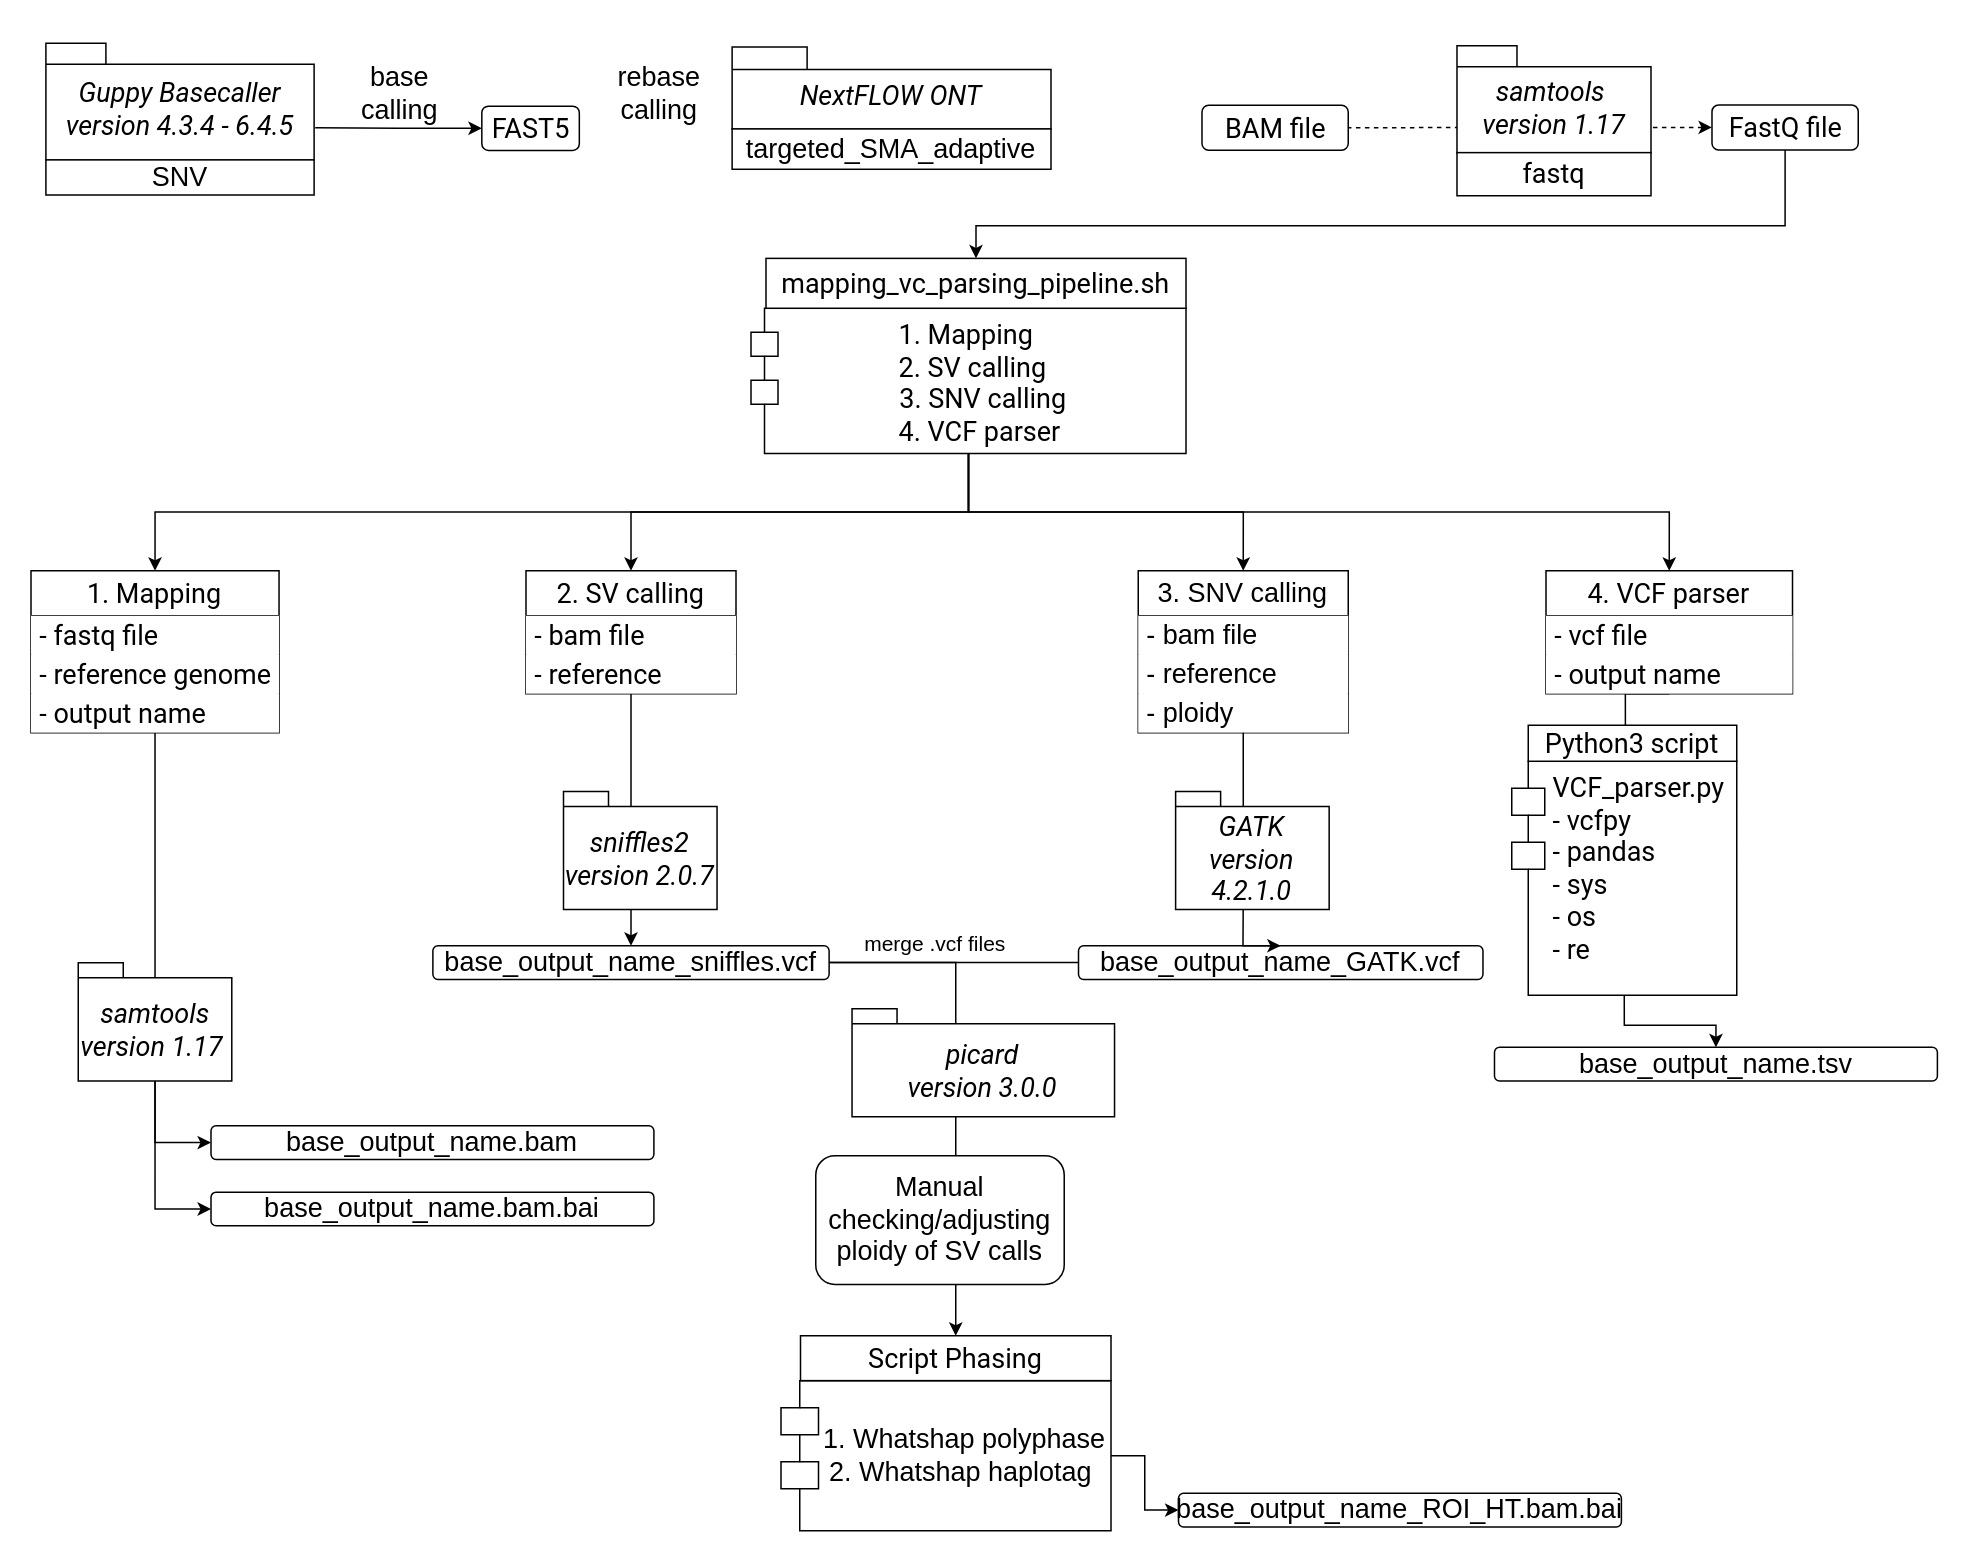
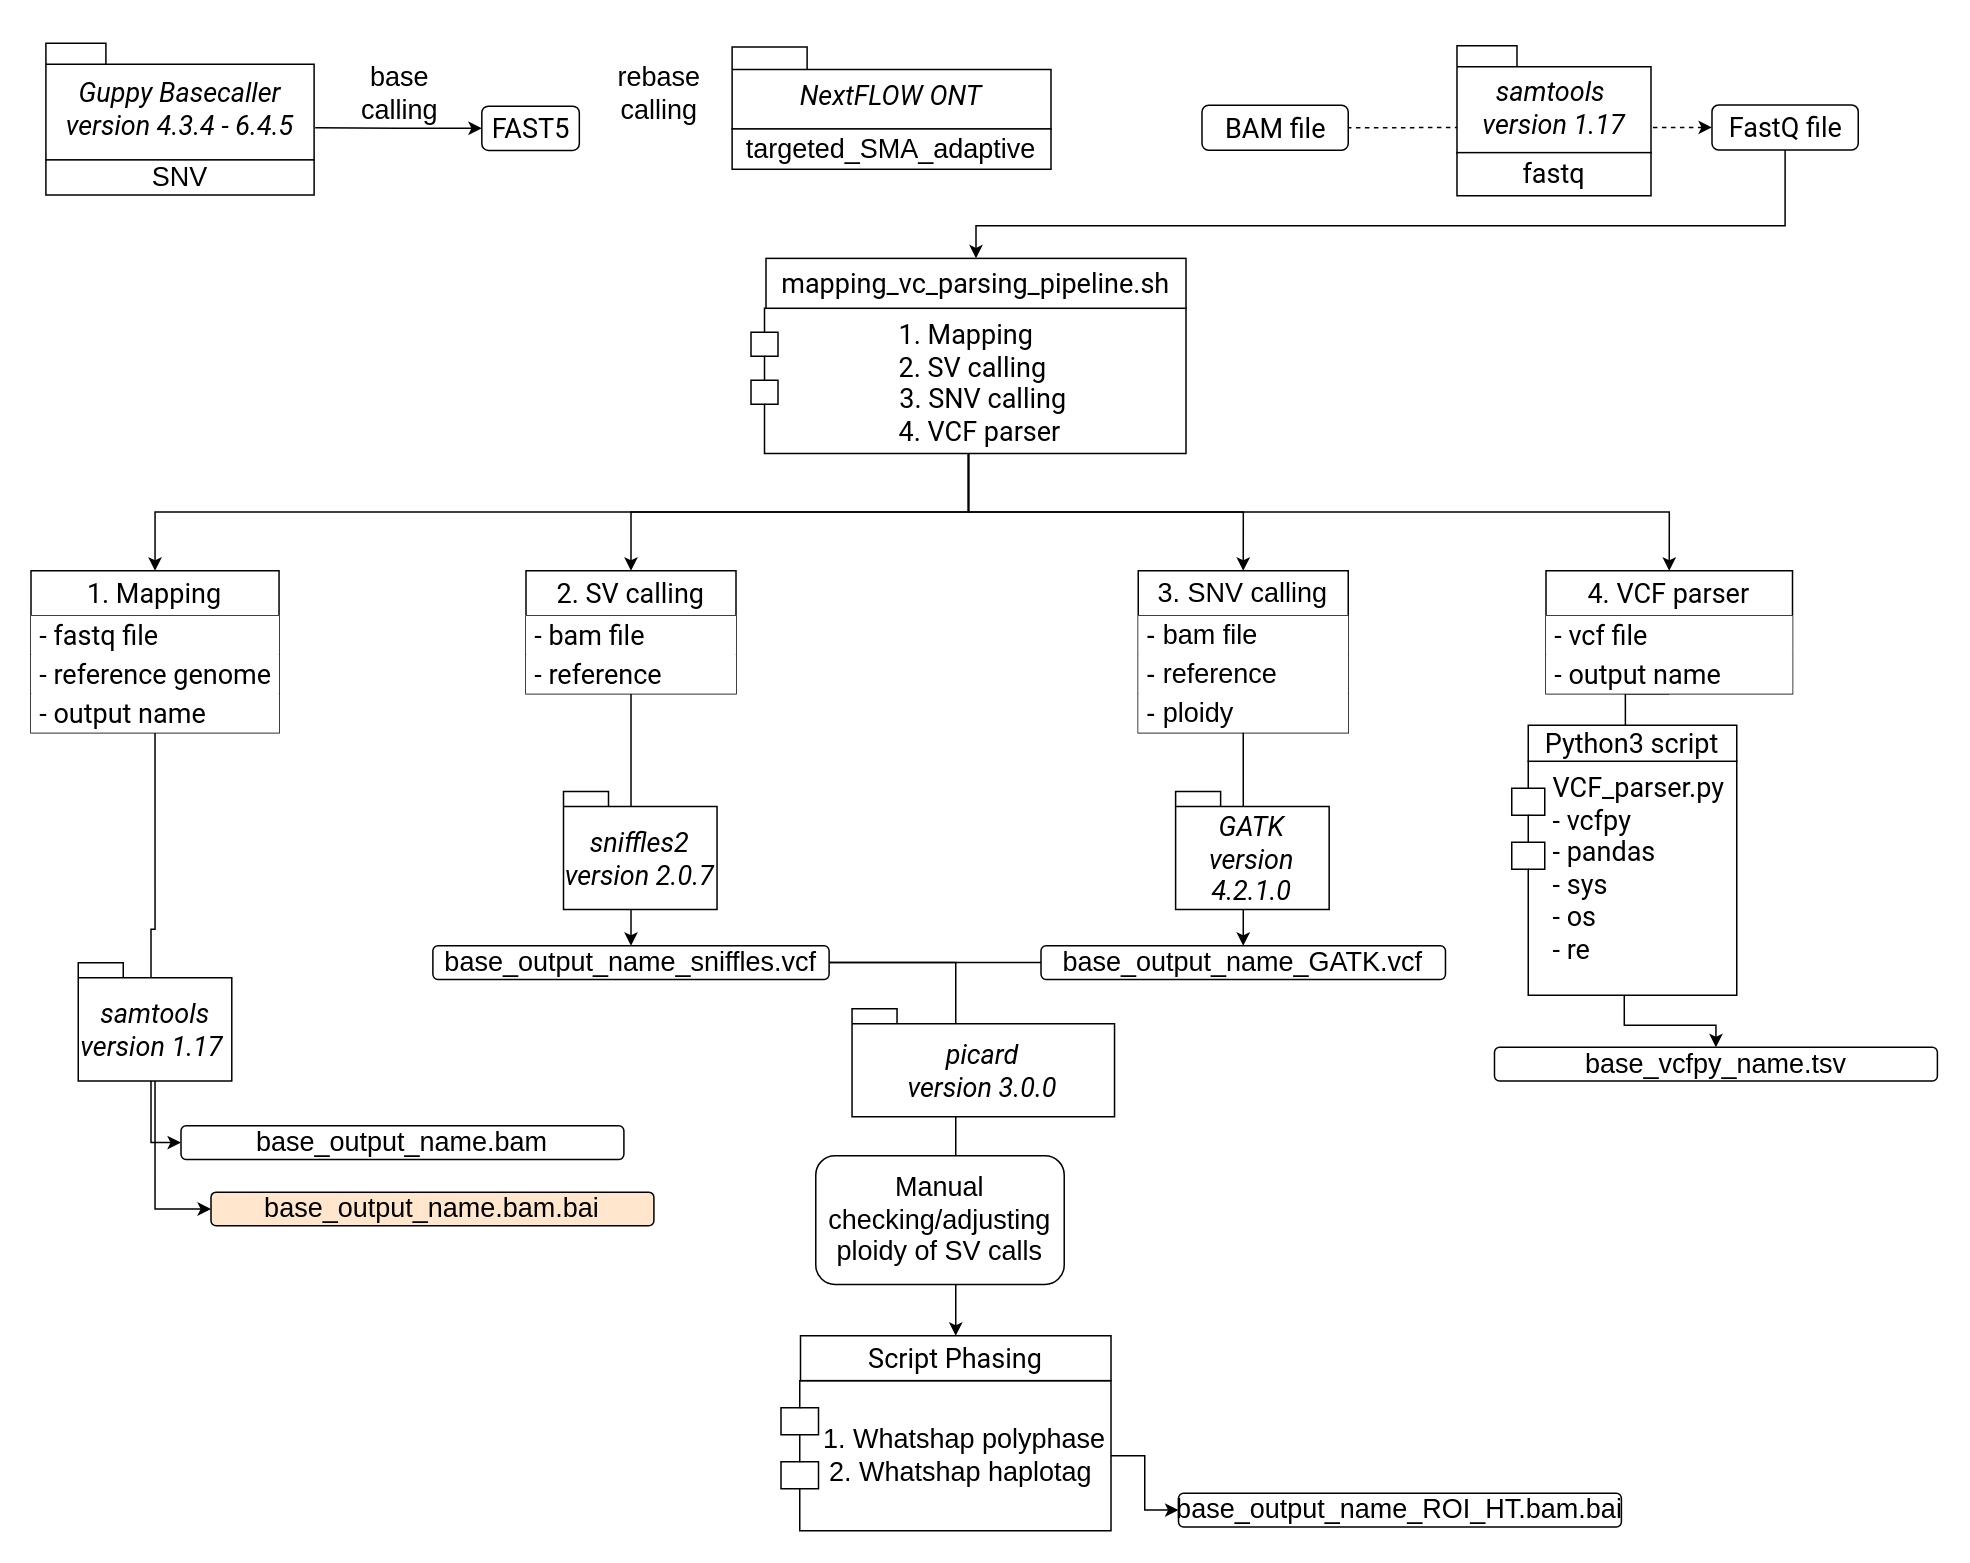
node "merge .vcf files": removed
node "base_output_name_GATK.vcf": moved (1280, 963) -> (1243, 963)
node "base_output_name.tsv": label "base_output_name.tsv" -> "base_vcfpy_name.tsv"
node "base_output_name.bam": moved (432, 1143) -> (402, 1143)
node "base_output_name.bam.bai": fillcolor #ffffff -> #ffe6cc
